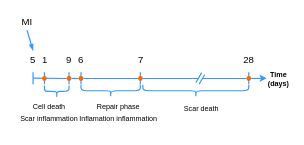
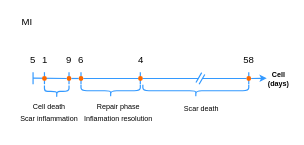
edge "MI" -> "1": removed
node "7": label "7" -> "4"
node "28": label "28" -> "58"
node "Time (days)": label "Time (days)" -> "Cell (days)"
node "Repair phase Inflamation inflammation": label "Repair phase Inflamation inflammation" -> "Repair phase Inflamation resolution"
